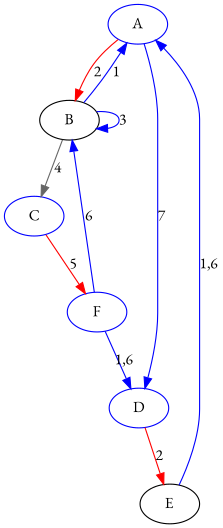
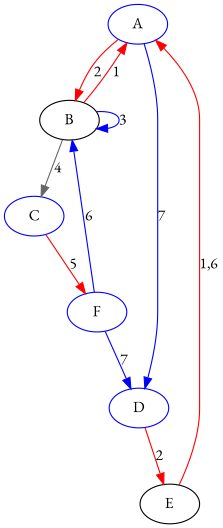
edge "B" -> "A": color blue -> red
edge "E" -> "A": color blue -> red
edge "F" -> "D": label "1,6" -> "7"
